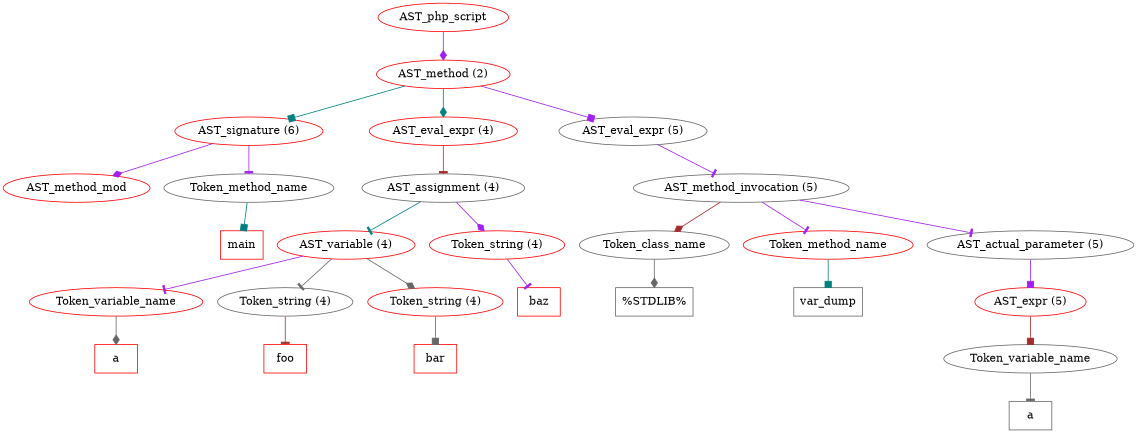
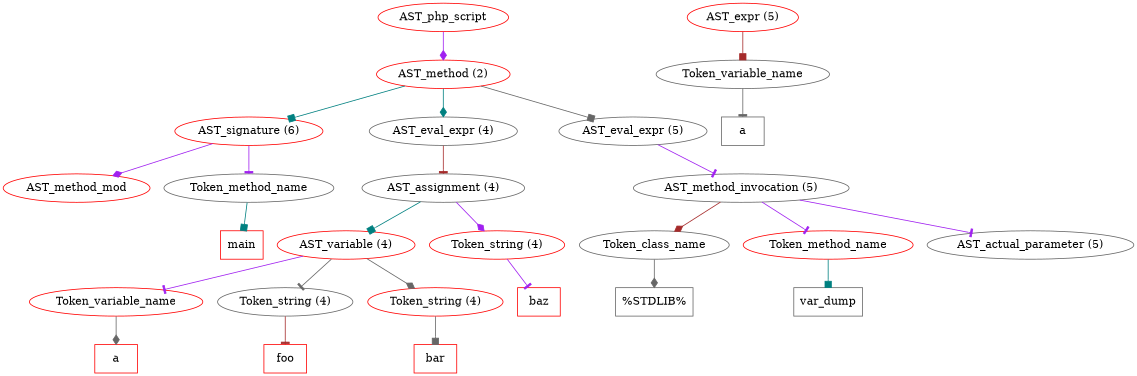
edge "AST_method (2)" -> "AST_eval_expr (5)": color purple -> gray40
node "AST_eval_expr (4)": color red -> gray40
edge "AST_assignment (4)" -> "AST_variable (4)": arrowhead tee -> box
edge "AST_actual_parameter (5)" -> "AST_expr (5)": removed
